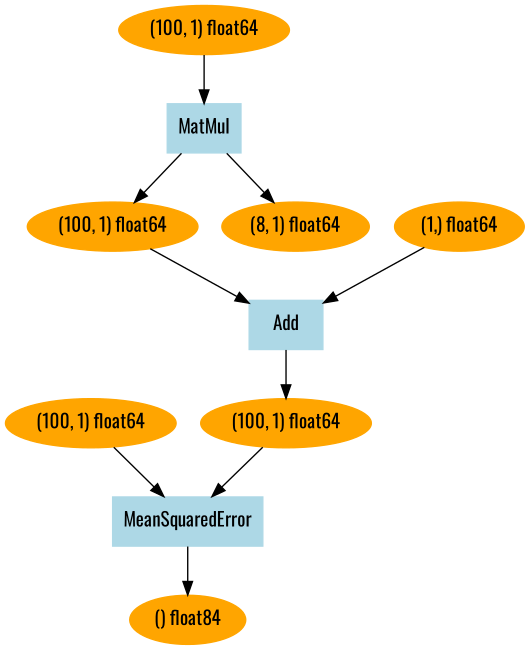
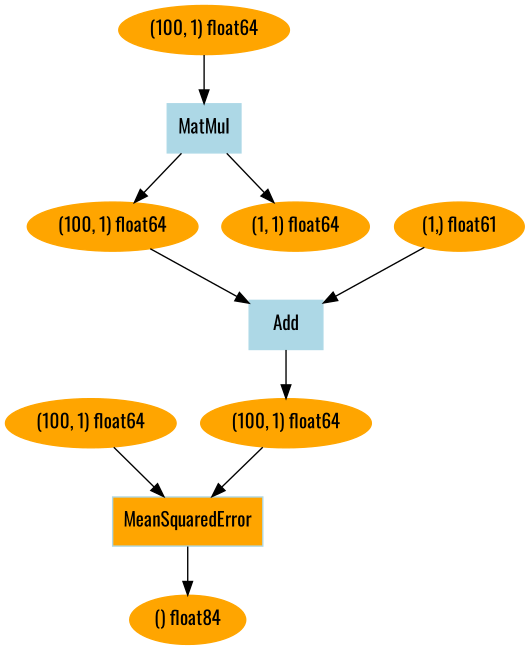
node "(8, 1) float64": label "(8, 1) float64" -> "(1, 1) float64"
node "(1,) float64": label "(1,) float64" -> "(1,) float61"
node "MeanSquaredError": fillcolor lightblue -> orange
